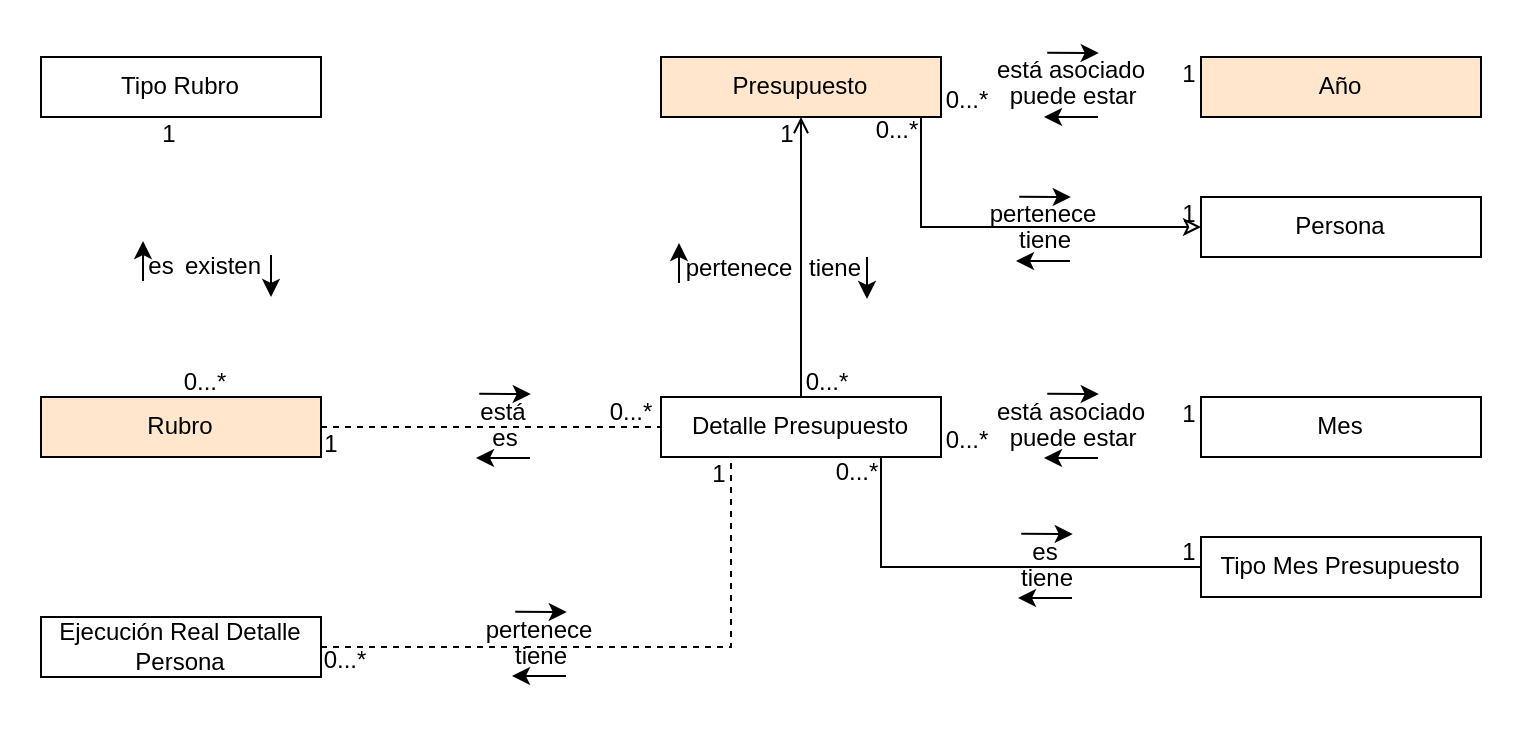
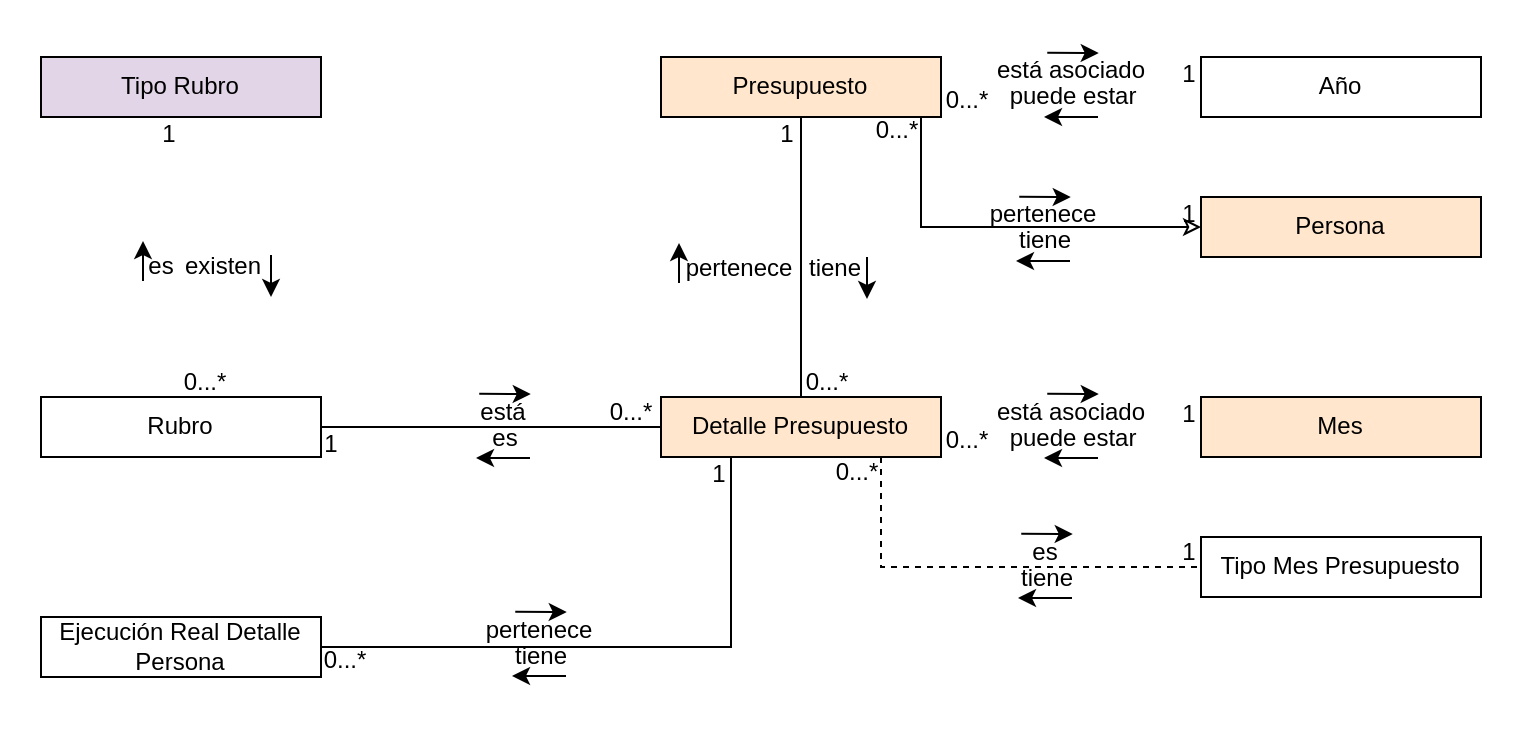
node "Tipo Rubro": fillcolor #ffffff -> #e1d5e7
node "Año": fillcolor #ffe6cc -> #ffffff
edge "Detalle Presupuesto" -> "Presupuesto": arrowhead open -> none
node "Persona": fillcolor #ffffff -> #ffe6cc
node "Rubro": fillcolor #ffe6cc -> #ffffff
edge "Rubro" -- "Detalle Presupuesto": style dashed -> solid
node "Detalle Presupuesto": fillcolor #ffffff -> #ffe6cc
node "Mes": fillcolor #ffffff -> #ffe6cc
edge "Detalle Presupuesto" -- "Tipo Mes Presupuesto": style solid -> dashed
edge "Detalle Presupuesto" -- "Ejecución Real Detalle Persona": style dashed -> solid
